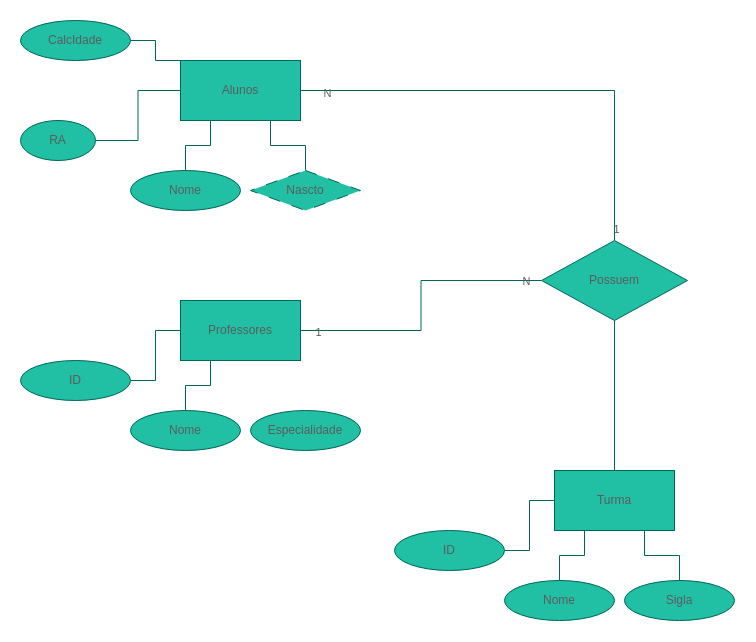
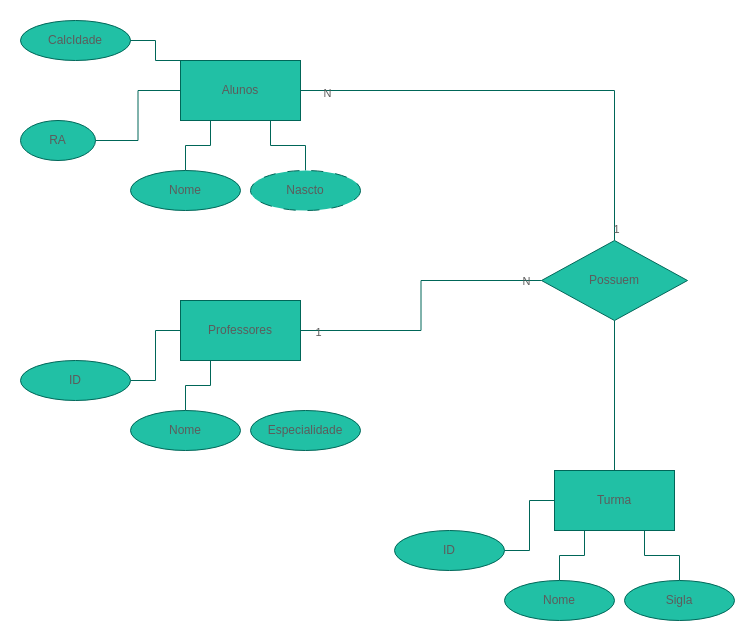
node "Nascto": shape diamond -> ellipse
